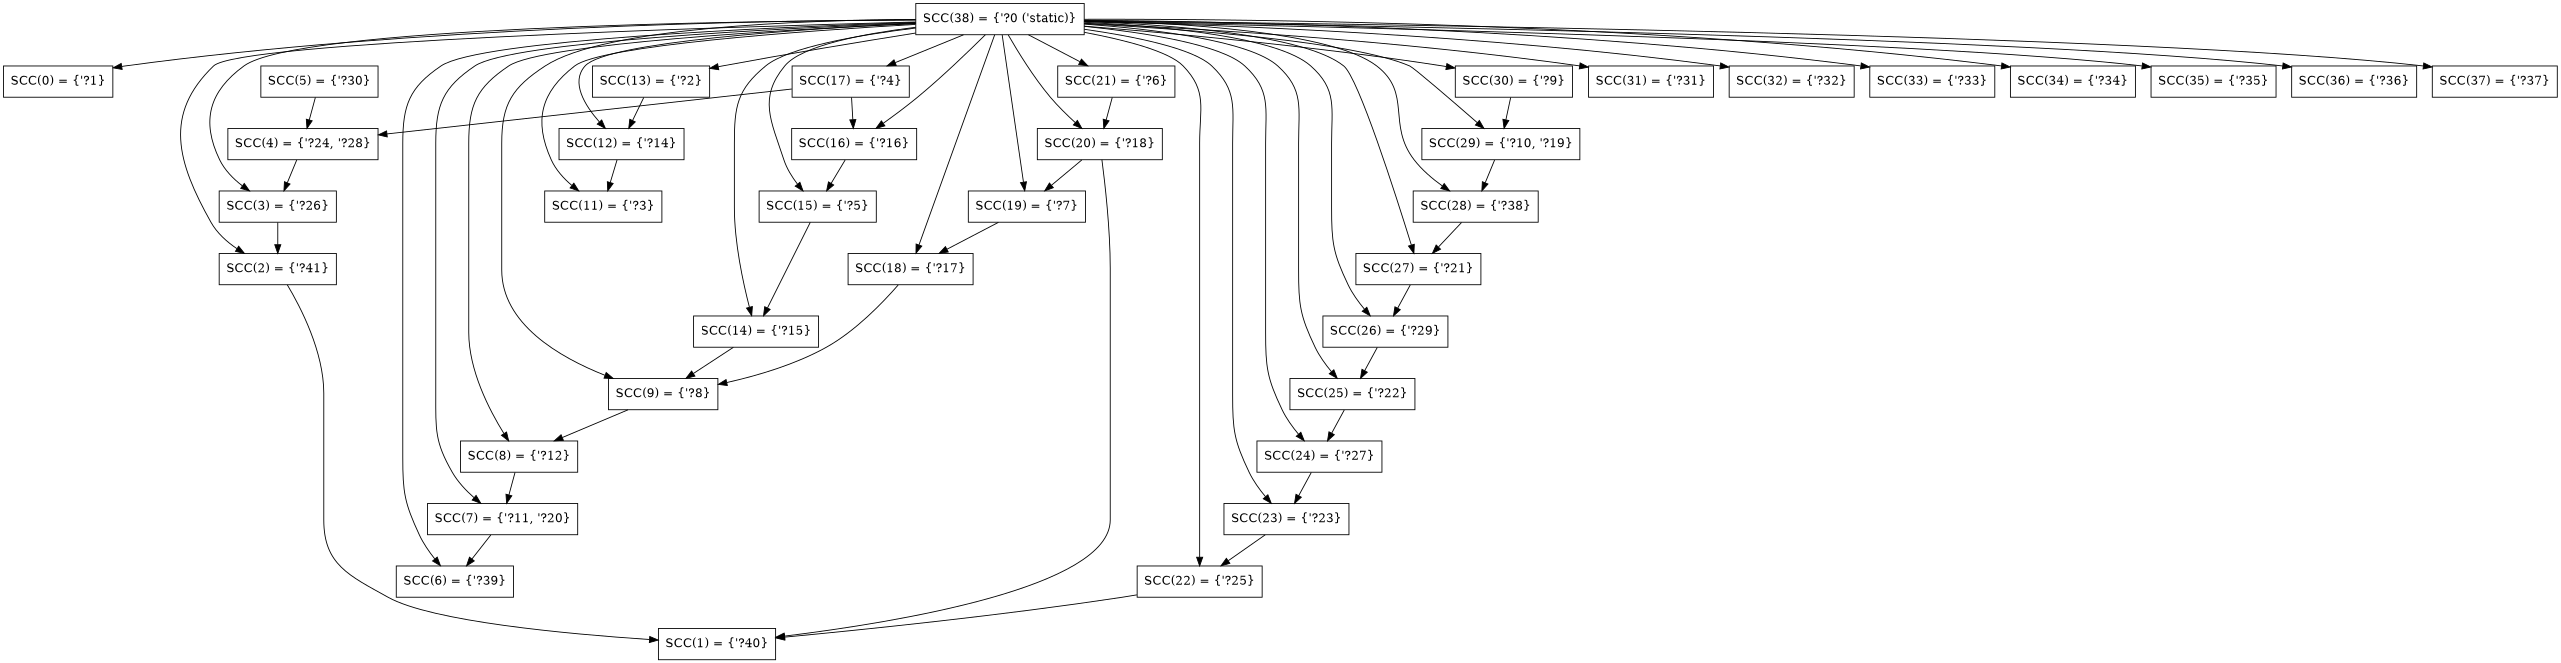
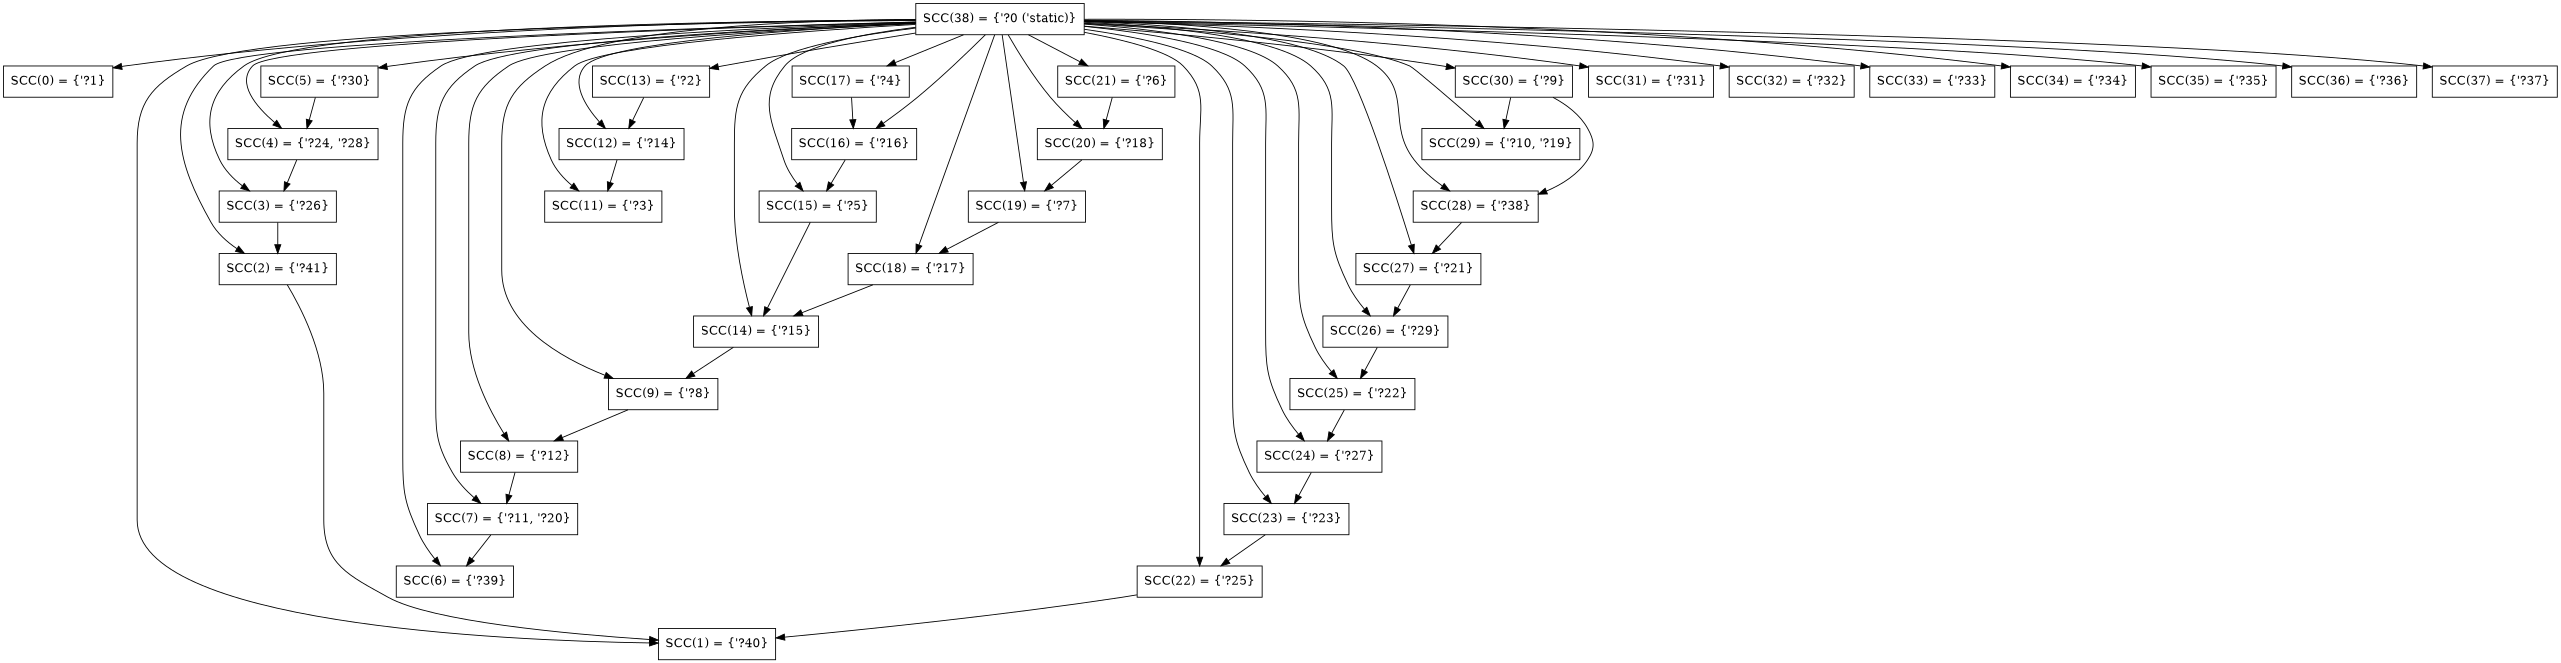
edge "SCC(38) = {'?0 ('static)}" -> "SCC(5) = {'?30}": added
edge "SCC(17) = {'?4}" -> "SCC(4) = {'?24, '?28}": now "SCC(38) = {'?0 ('static)}" -> "SCC(4) = {'?24, '?28}"
edge "SCC(29) = {'?10, '?19}" -> "SCC(28) = {'?38}": now "SCC(30) = {'?9}" -> "SCC(28) = {'?38}"
edge "SCC(18) = {'?17}" -> "SCC(9) = {'?8}": now "SCC(18) = {'?17}" -> "SCC(14) = {'?15}"
edge "SCC(20) = {'?18}" -> "SCC(1) = {'?40}": now "SCC(38) = {'?0 ('static)}" -> "SCC(1) = {'?40}"
